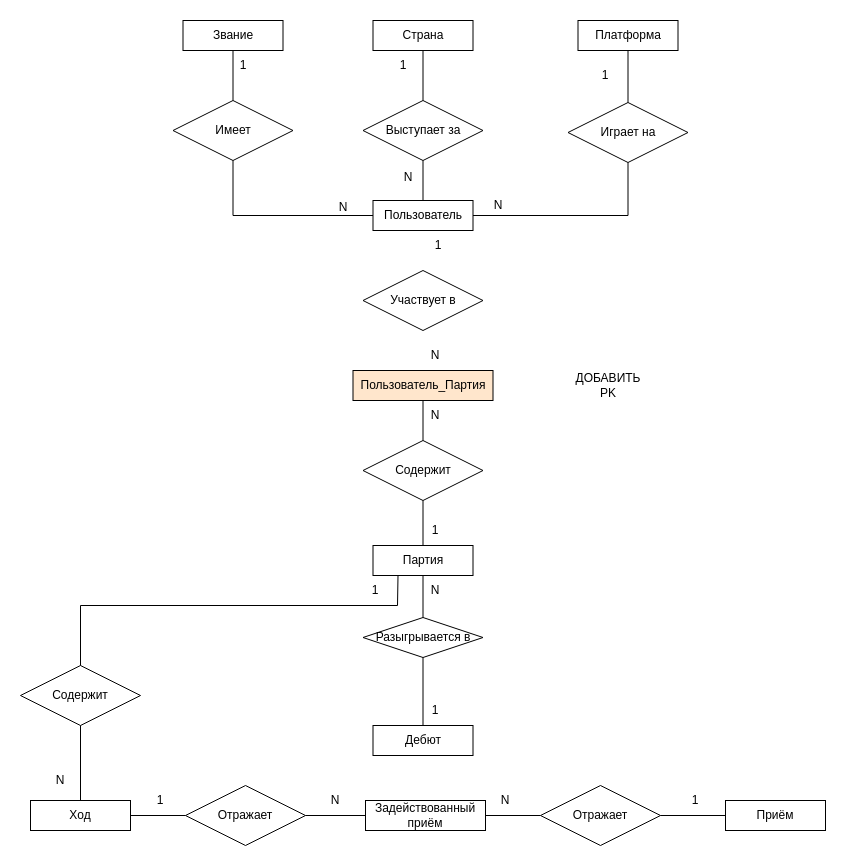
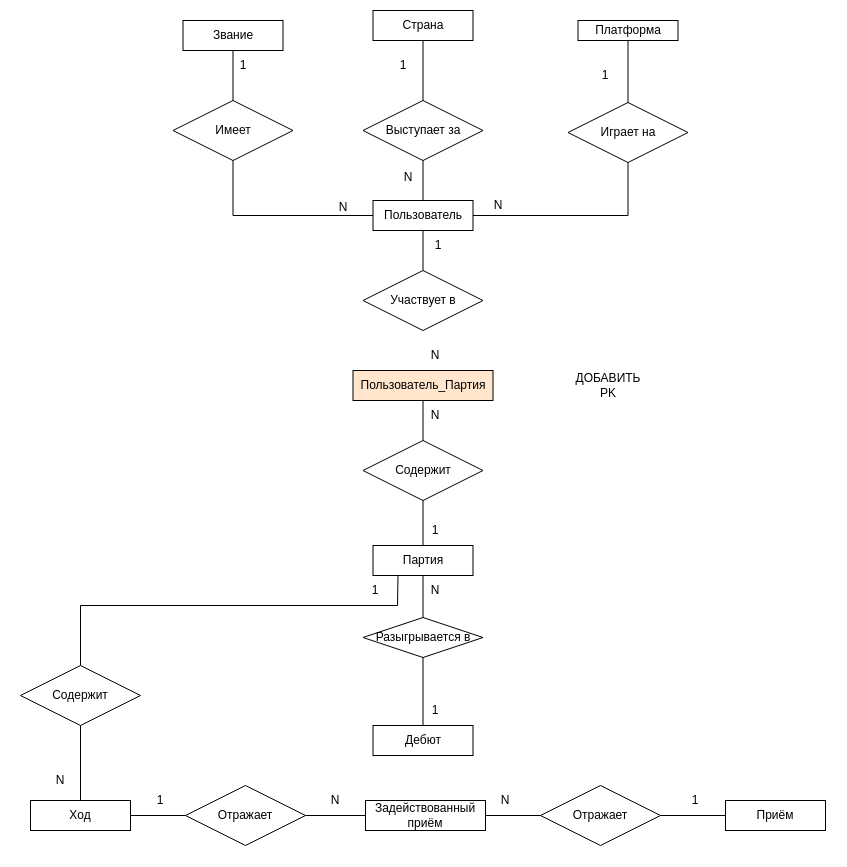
node "Страна": moved (423, 36) -> (423, 26)
node "Платформа": size 100x30 -> 100x20
edge "Пользователь" -- "Участвует в": added
